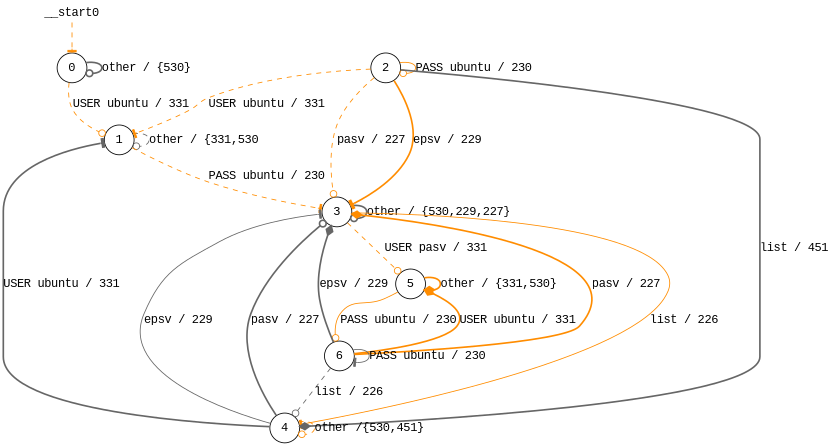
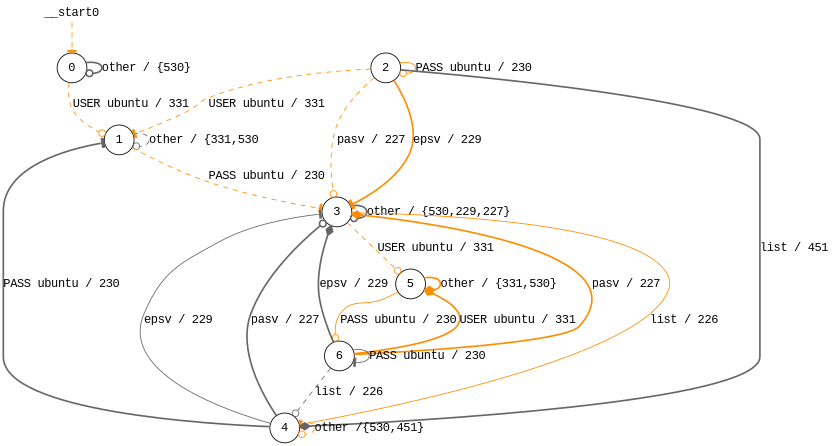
edge "3" -> "5": label "USER pasv / 331" -> "USER ubuntu / 331"
edge "4" -> "1": label "USER ubuntu / 331" -> "PASS ubuntu / 230"
